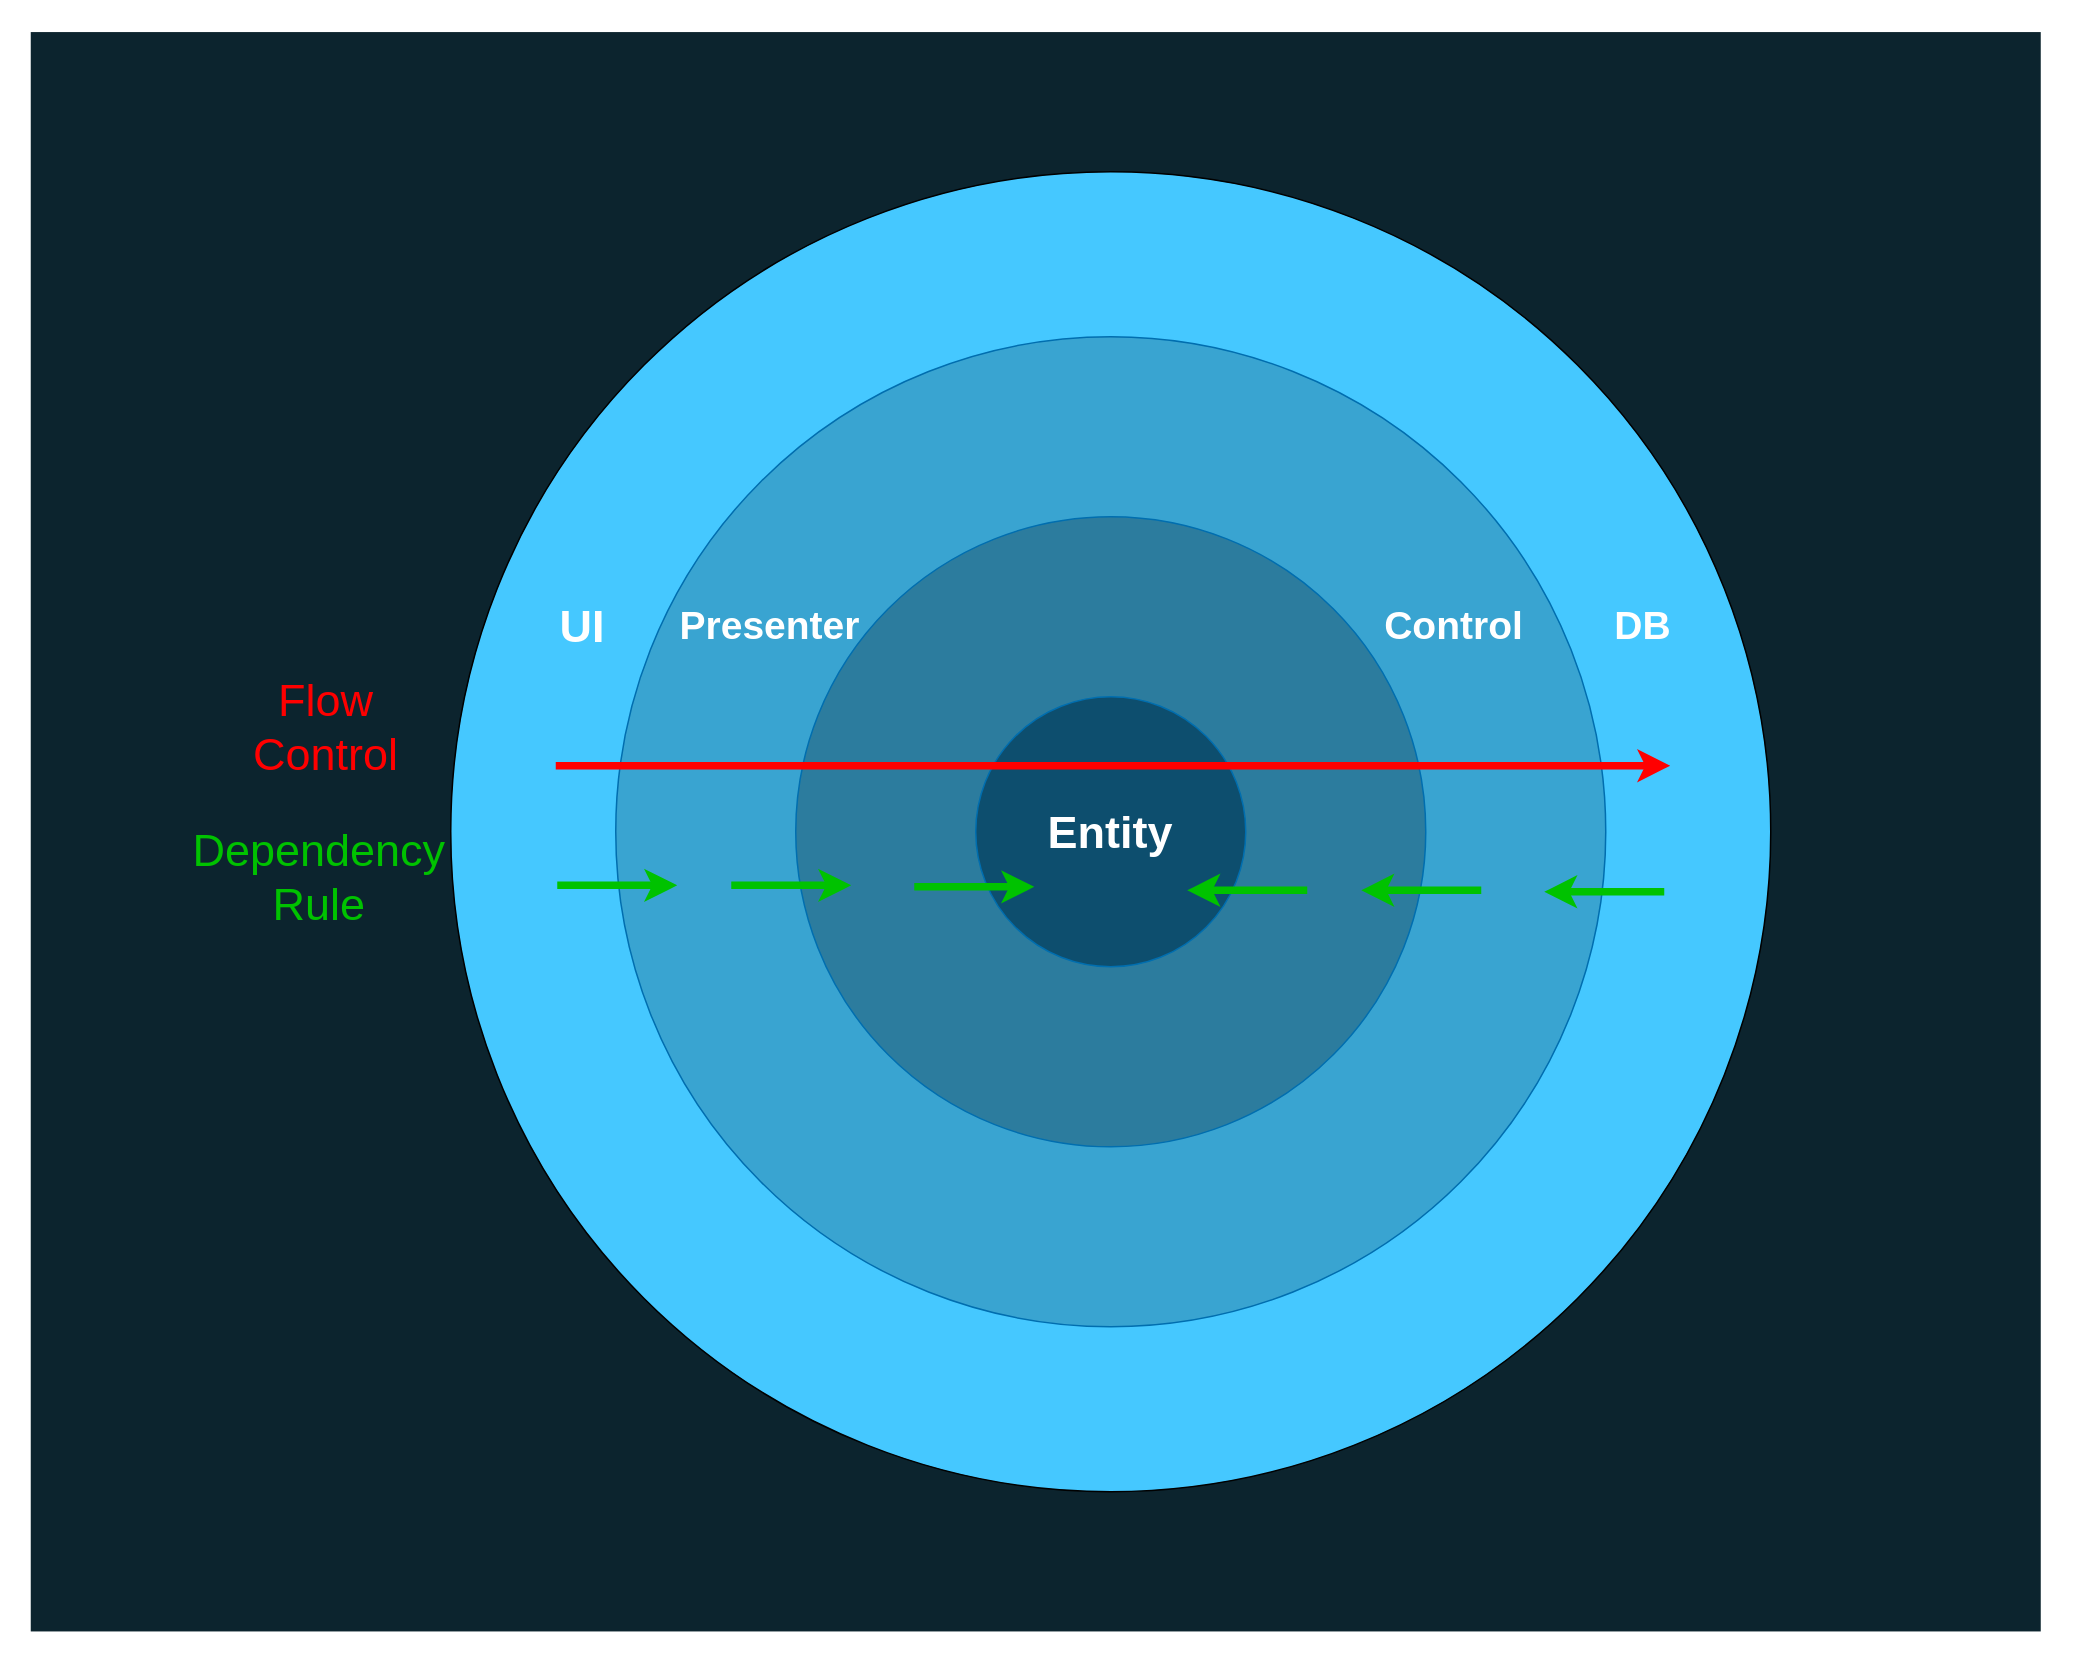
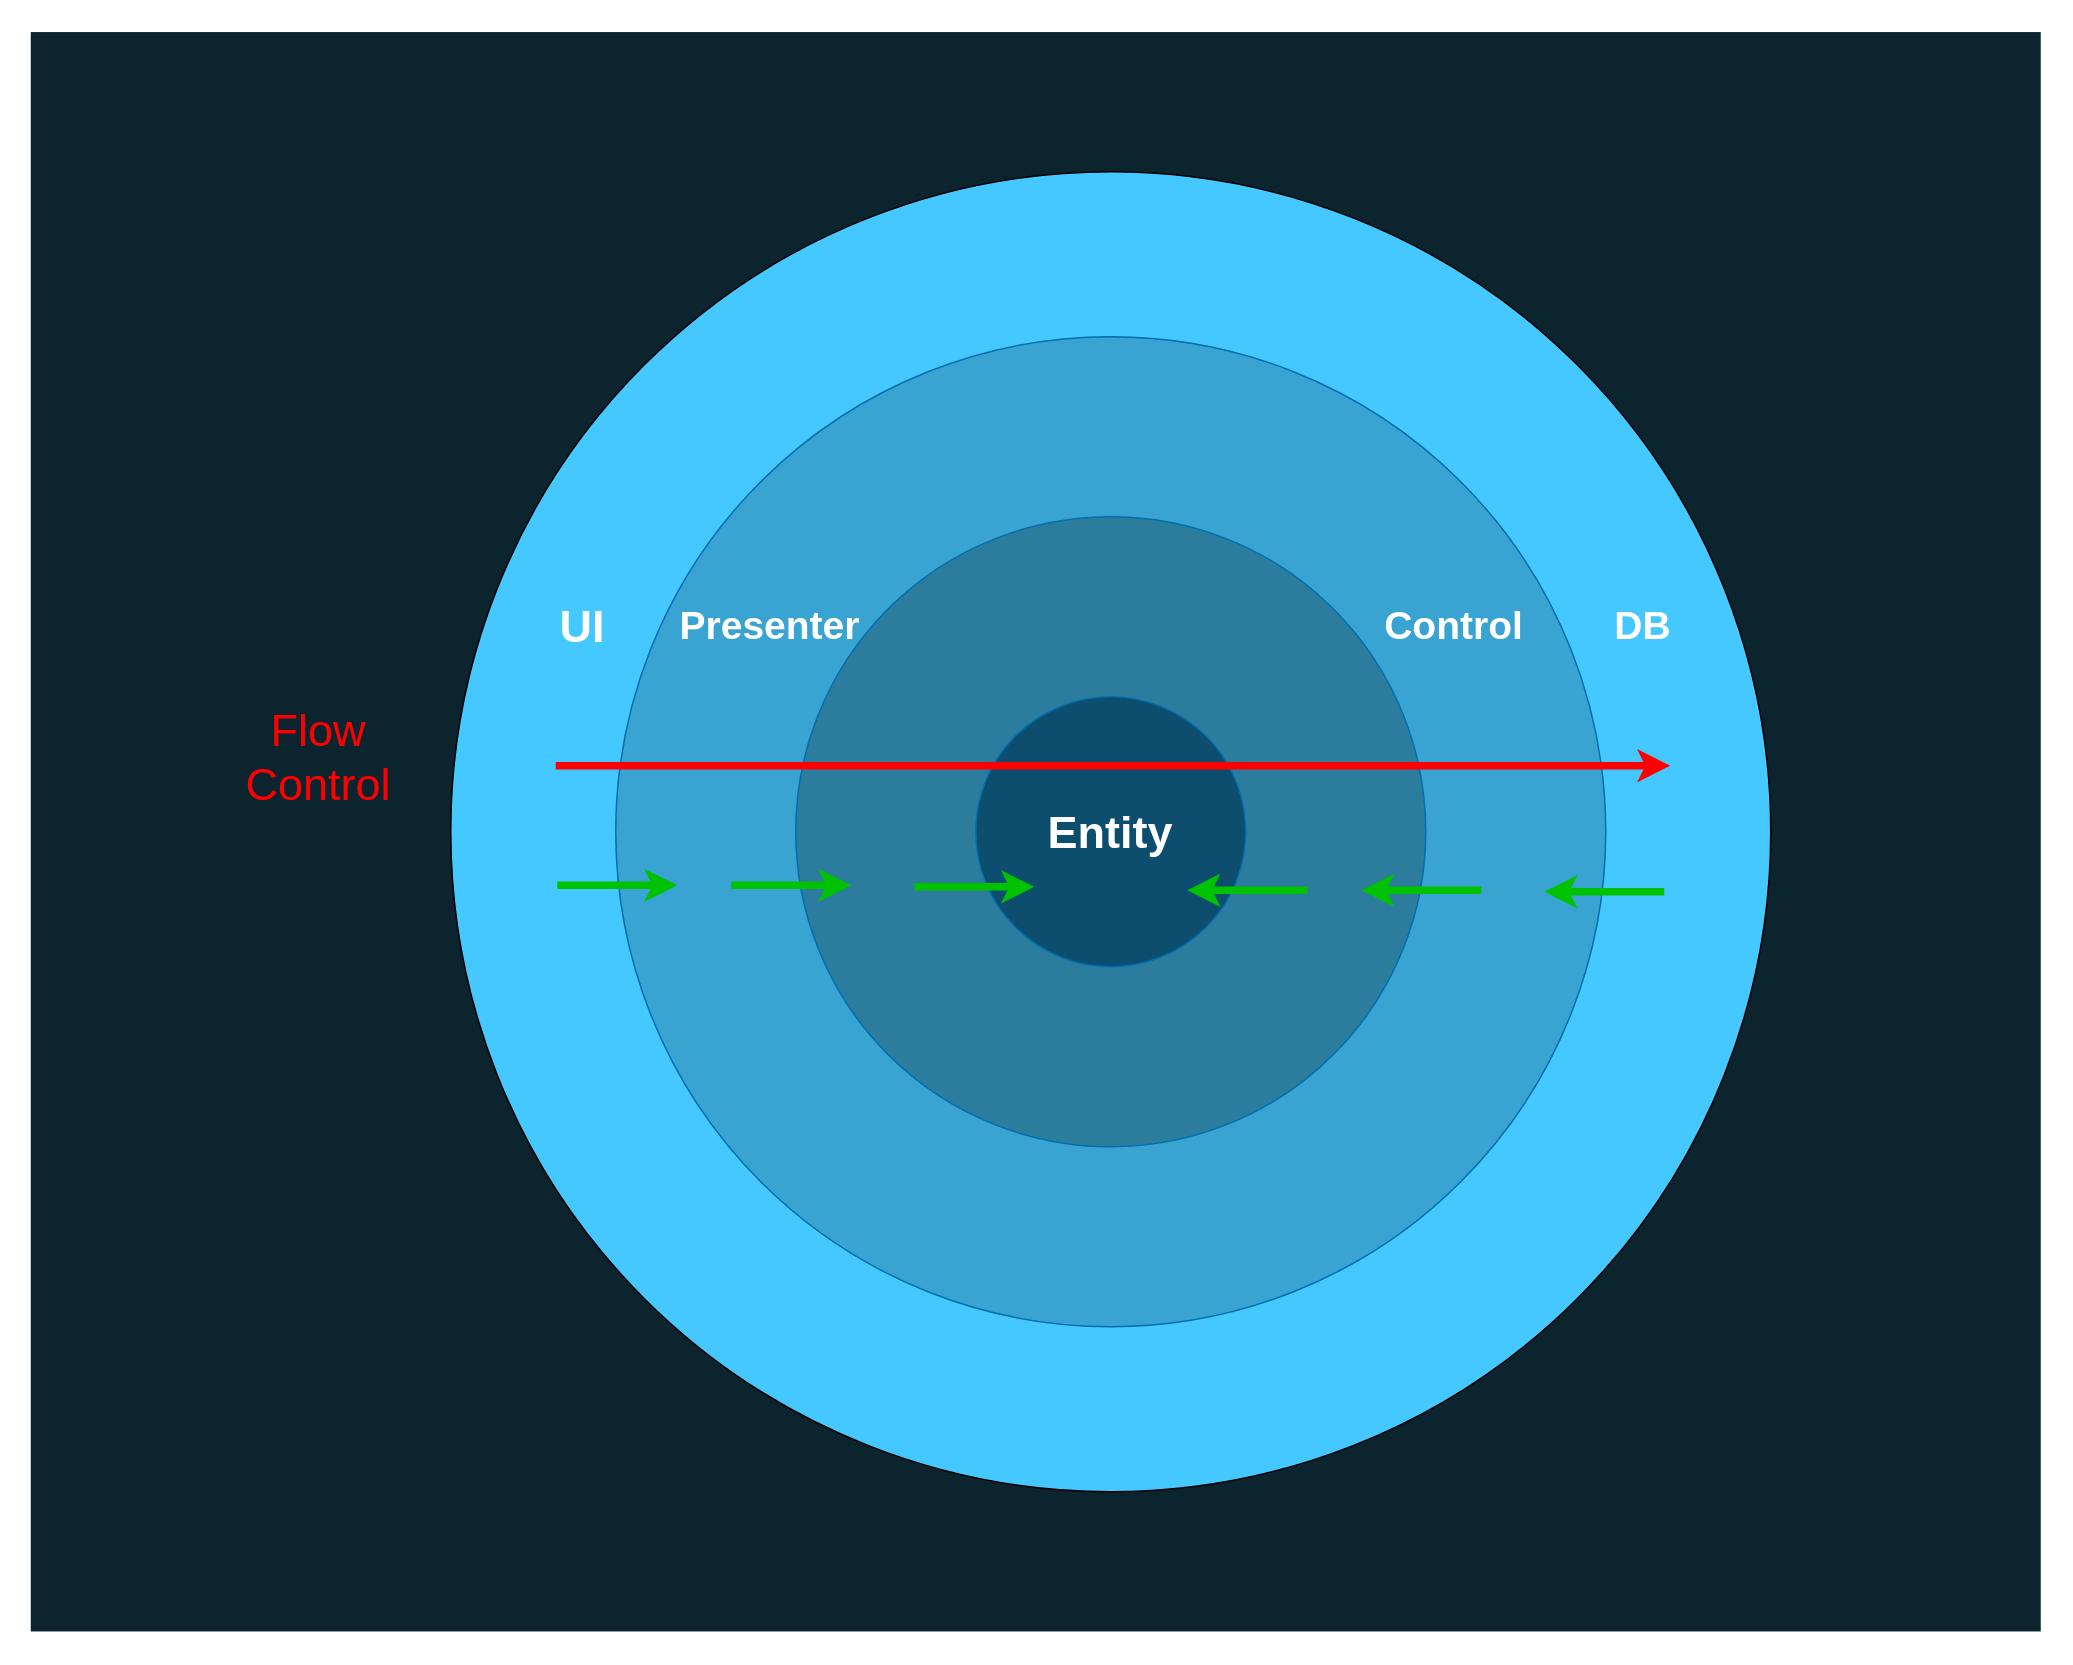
node "Flow Control": moved (326, 727) -> (319, 757)
node "Dependency Rule": removed
